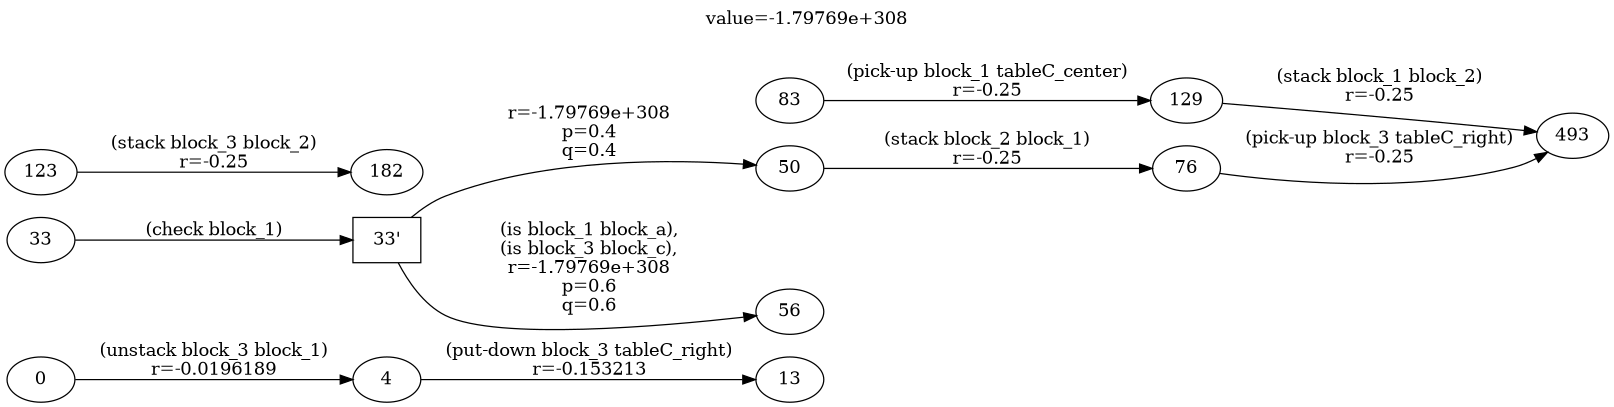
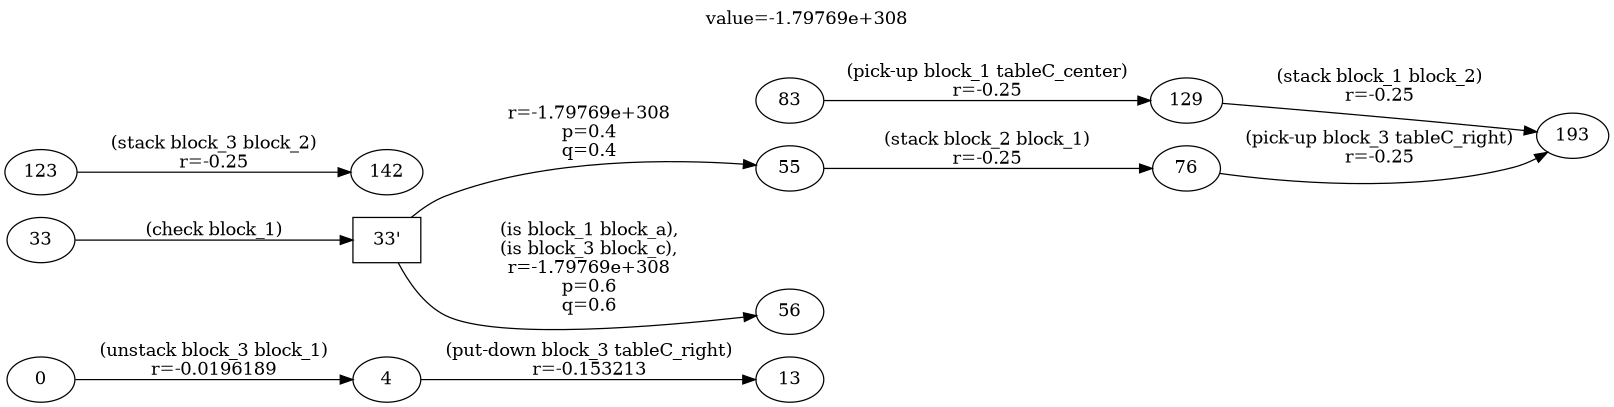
node "493": label "493" -> "193"
node "50": label "50" -> "55"
node "182": label "182" -> "142"
